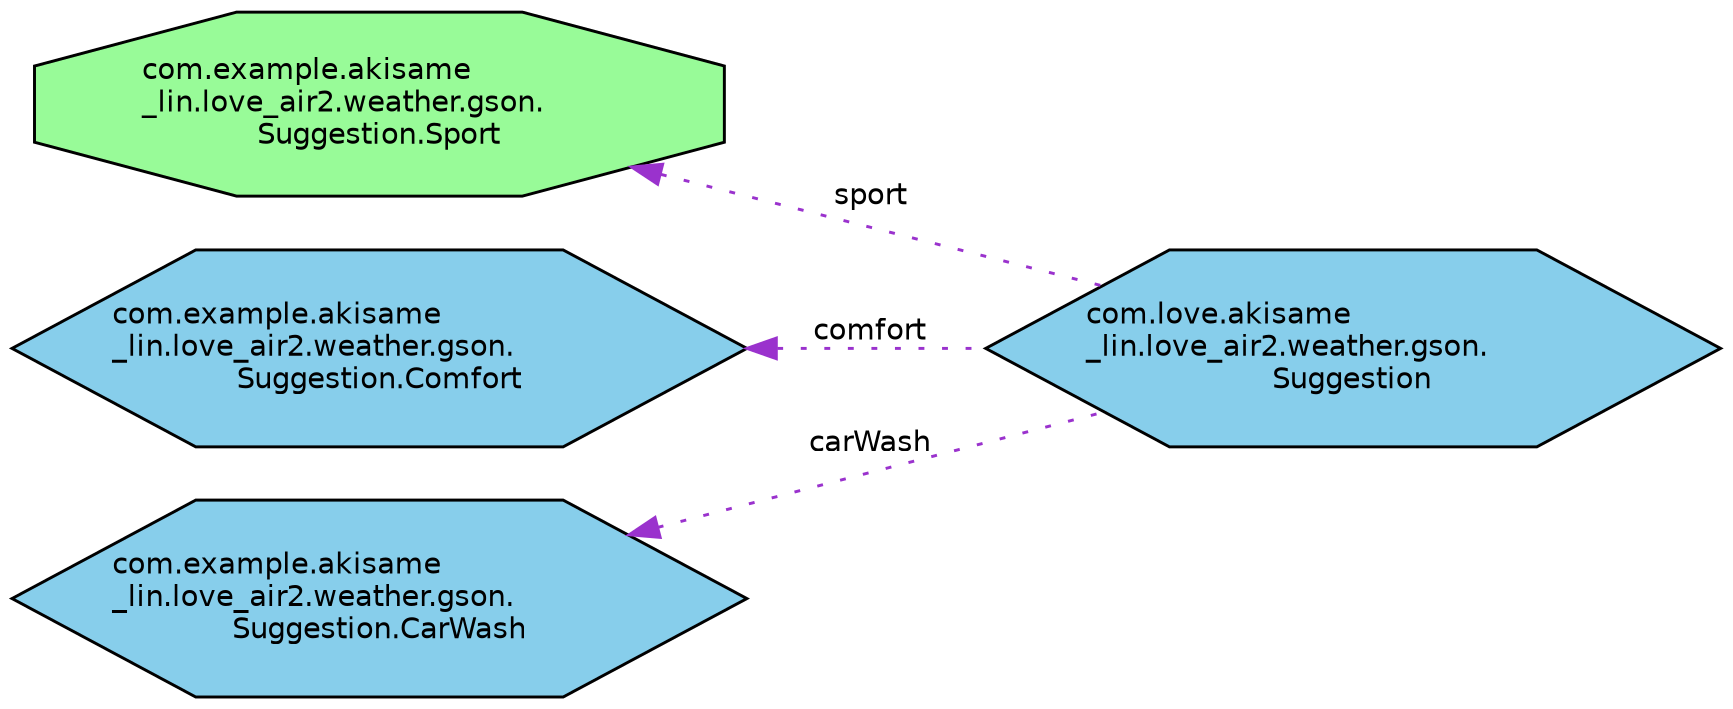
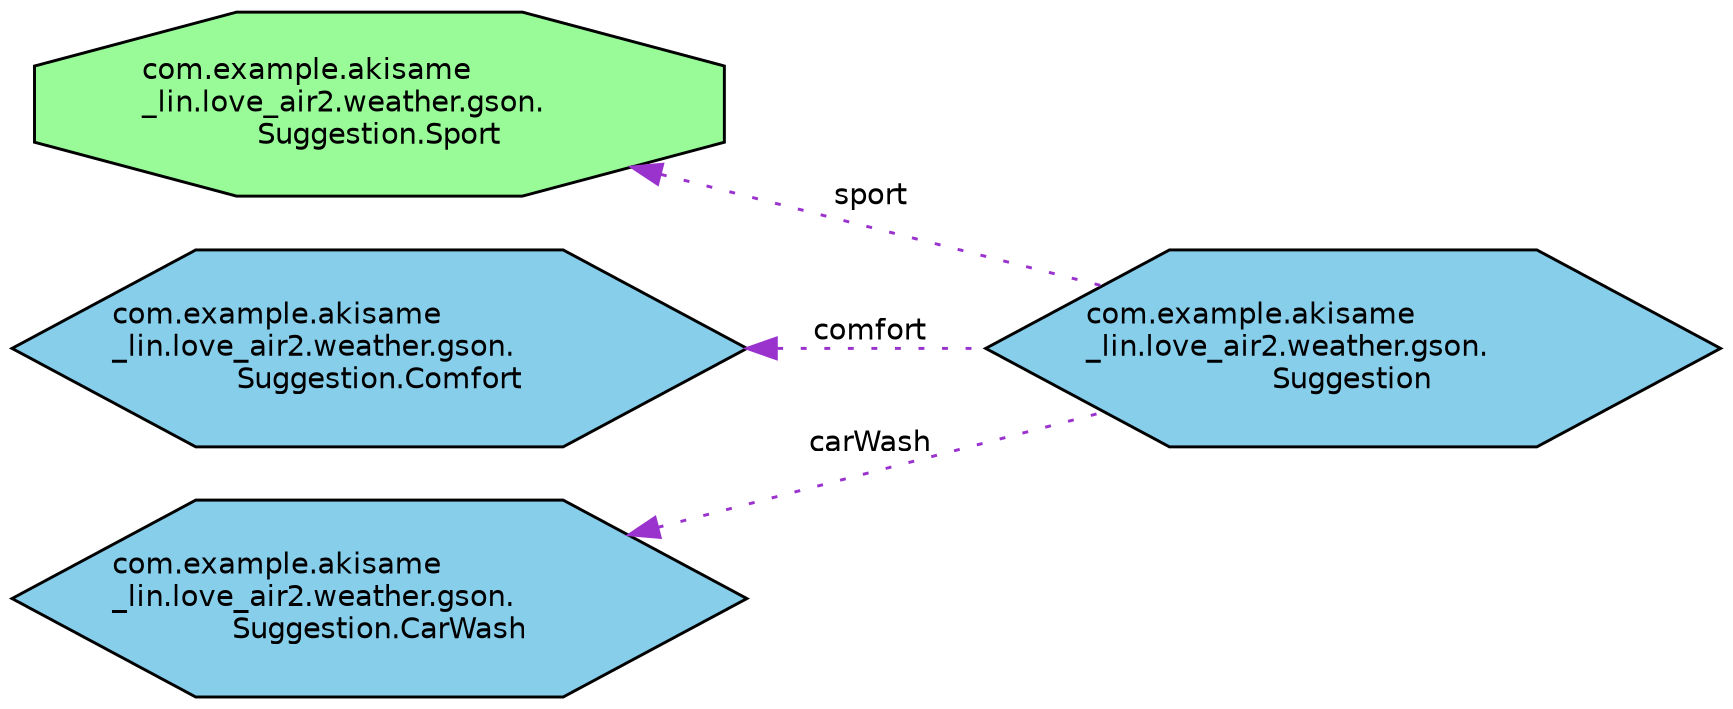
node "com.love.akisame _lin.love_air2.weather.gson. Suggestion": label "com.love.akisame _lin.love_air2.weather.gson. Suggestion" -> "com.example.akisame _lin.love_air2.weather.gson. Suggestion"
